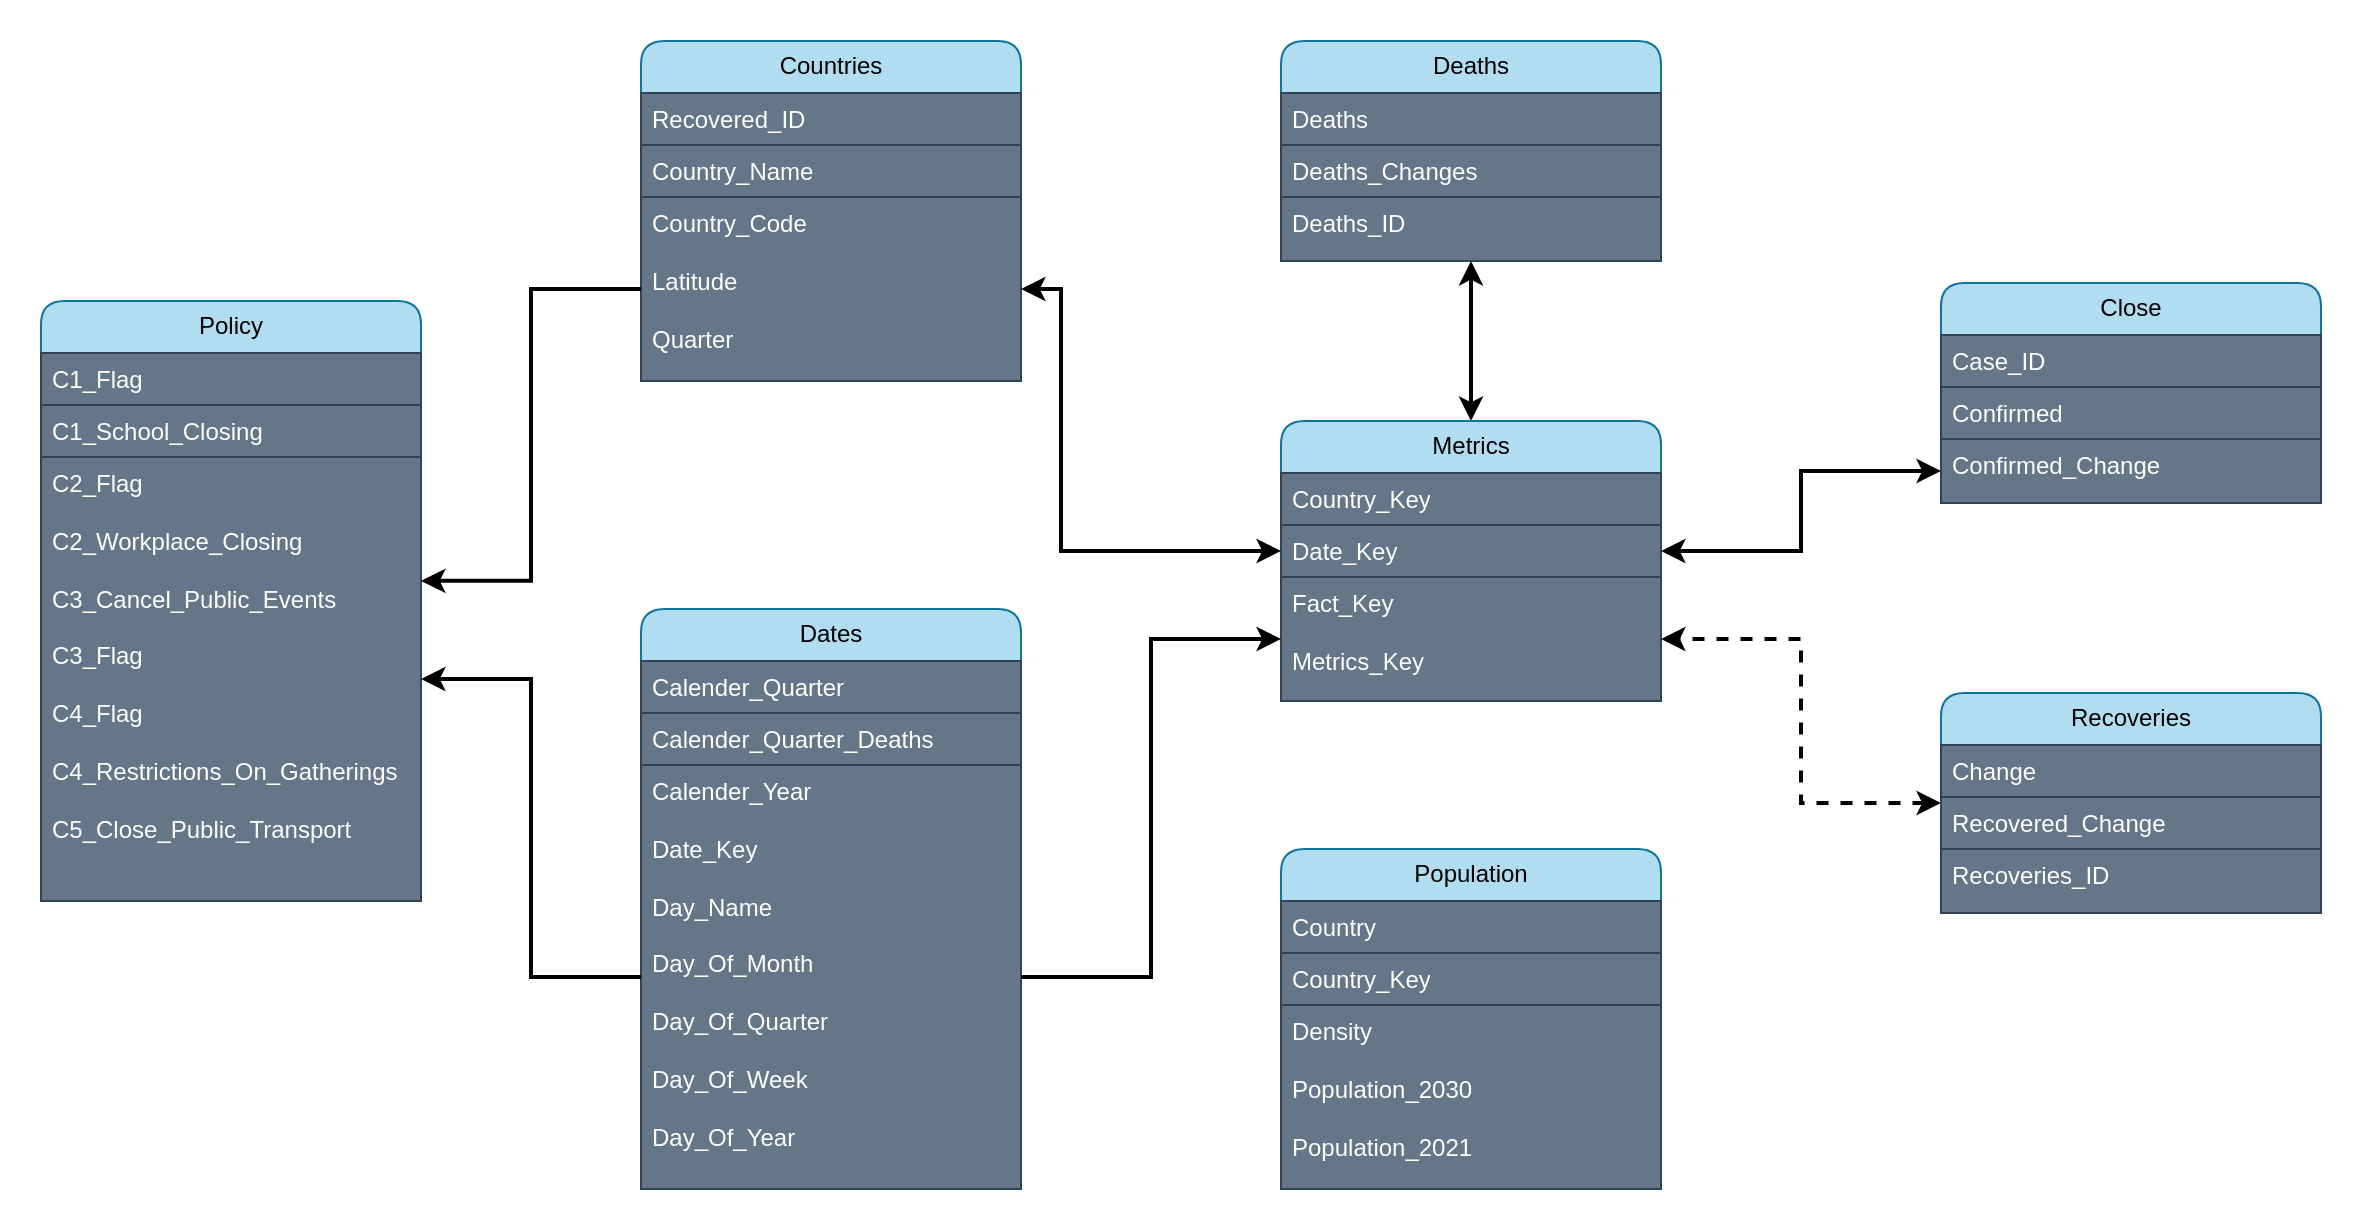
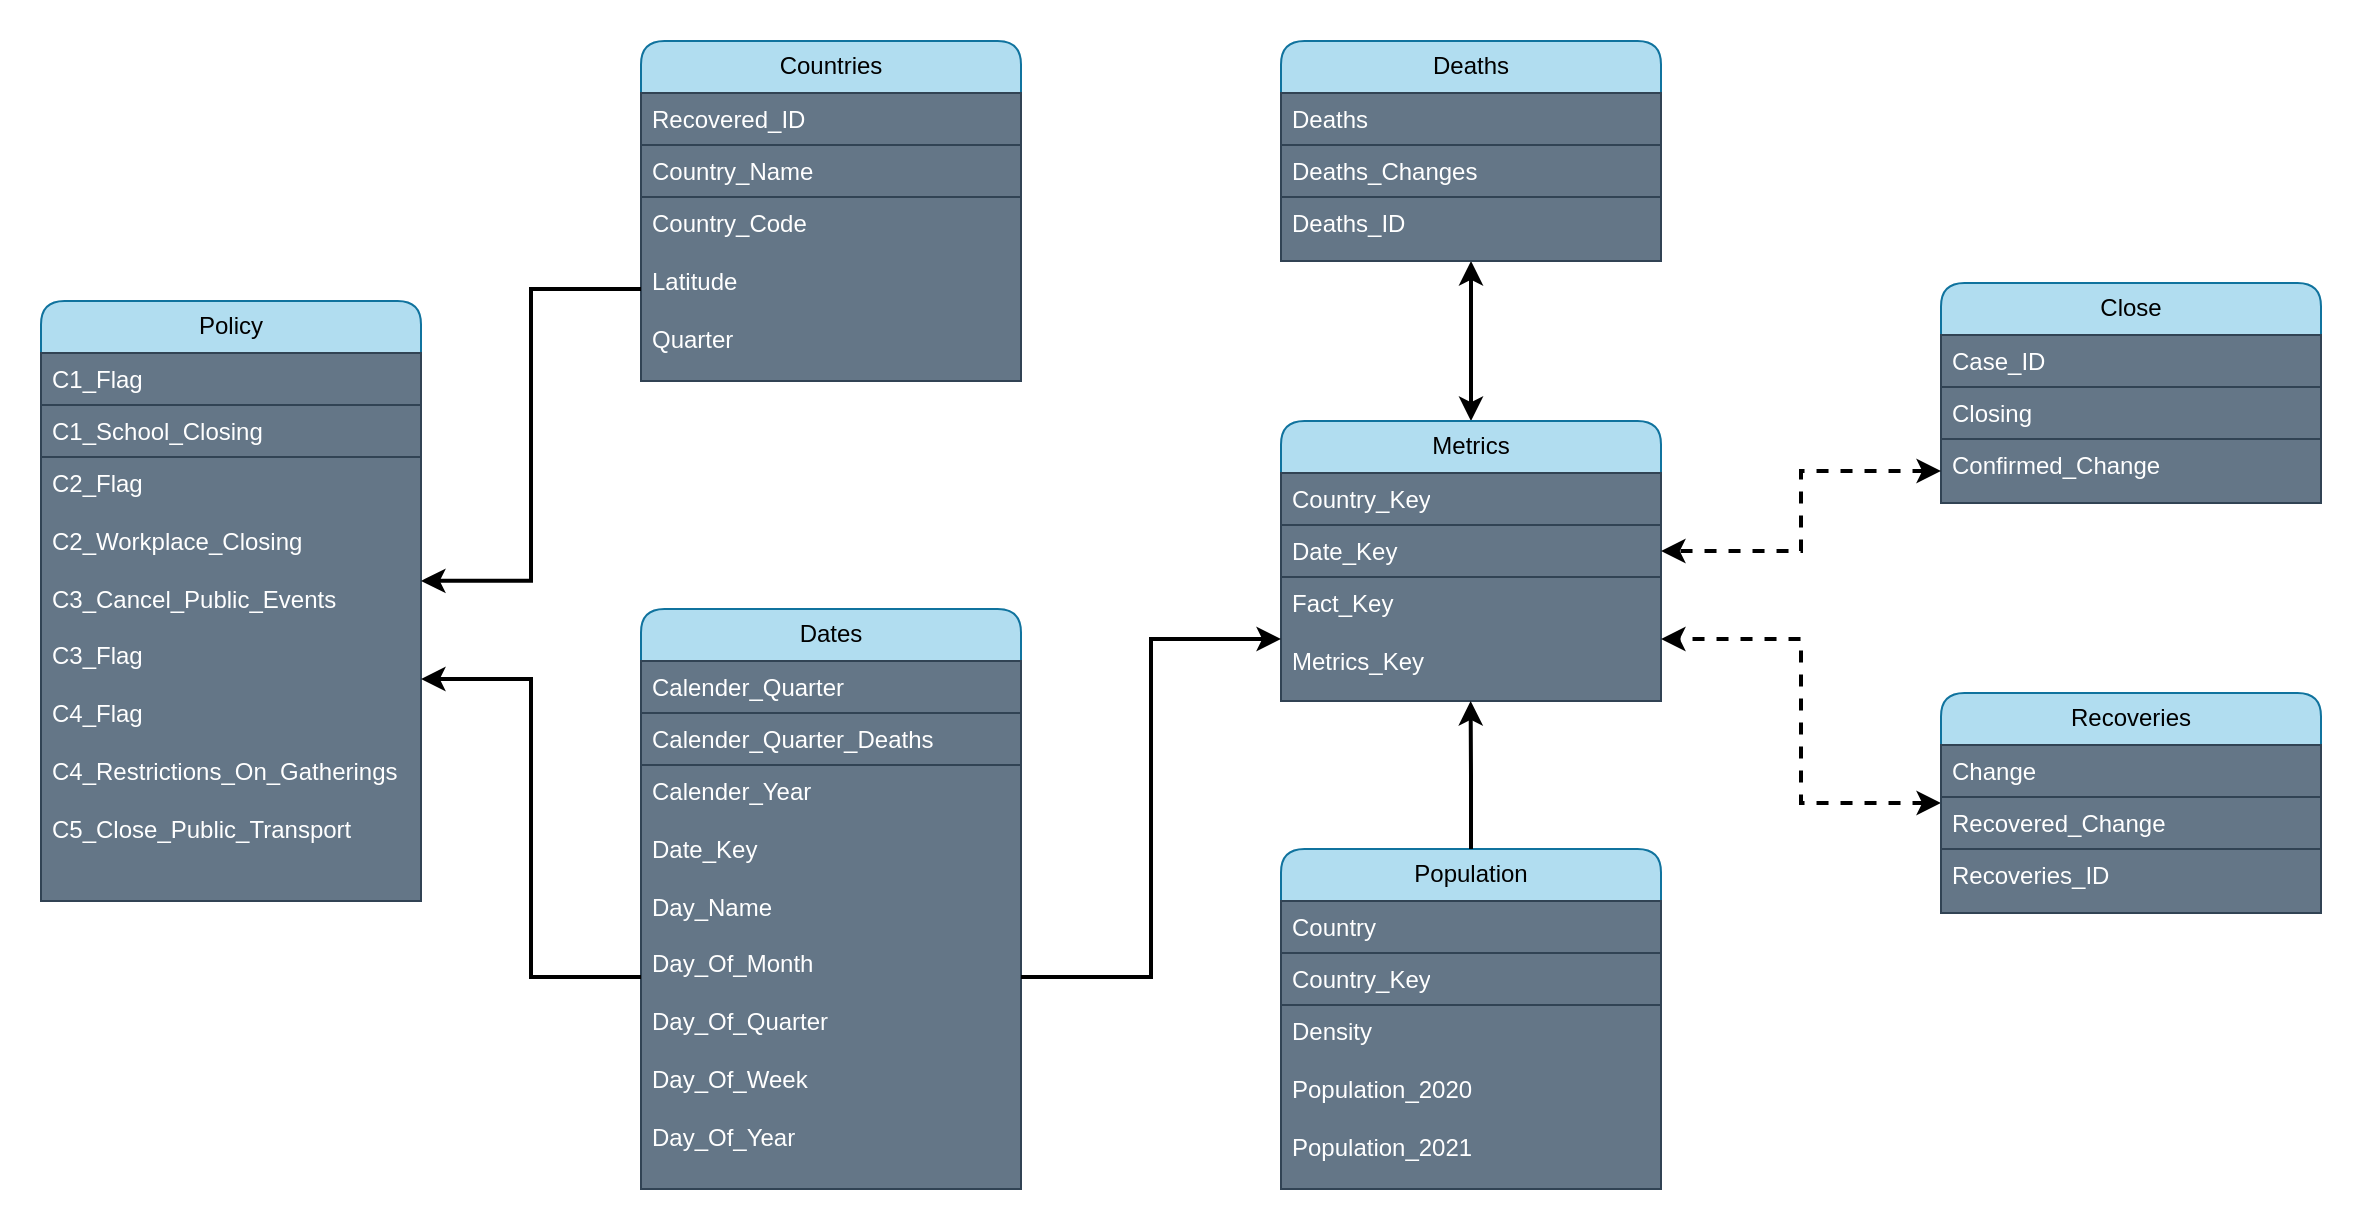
node "Confirmed": label "Confirmed" -> "Closing"
edge "Country_Code Latitude Quarter" -- "Date_Key": removed
edge "Confirmed_Change" -- "Date_Key": style solid -> dashed
edge "Population" -> "Fact_Key Metrics_Key": added
node "Density Population_2030 Population_2021": label "Density Population_2030 Population_2021" -> "Density Population_2020 Population_2021"
